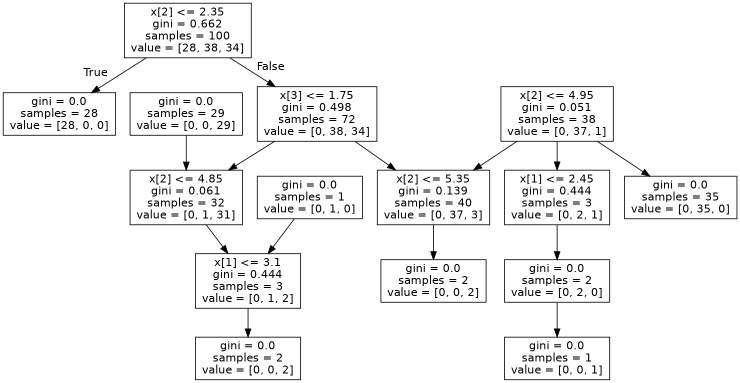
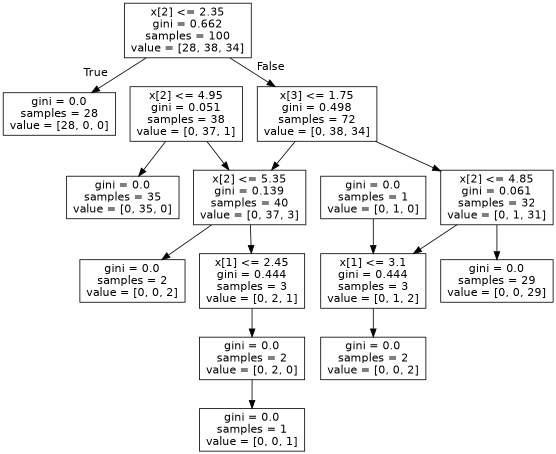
edge "gini = 0.0 samples = 29 value = [0, 0, 29]" -> "x[2] <= 4.85 gini = 0.061 samples = 32 value = [0, 1, 31]": reversed
edge "x[2] <= 4.95 gini = 0.051 samples = 38 value = [0, 37, 1]" -> "x[1] <= 2.45 gini = 0.444 samples = 3 value = [0, 2, 1]": now "x[2] <= 5.35 gini = 0.139 samples = 40 value = [0, 37, 3]" -> "x[1] <= 2.45 gini = 0.444 samples = 3 value = [0, 2, 1]"
